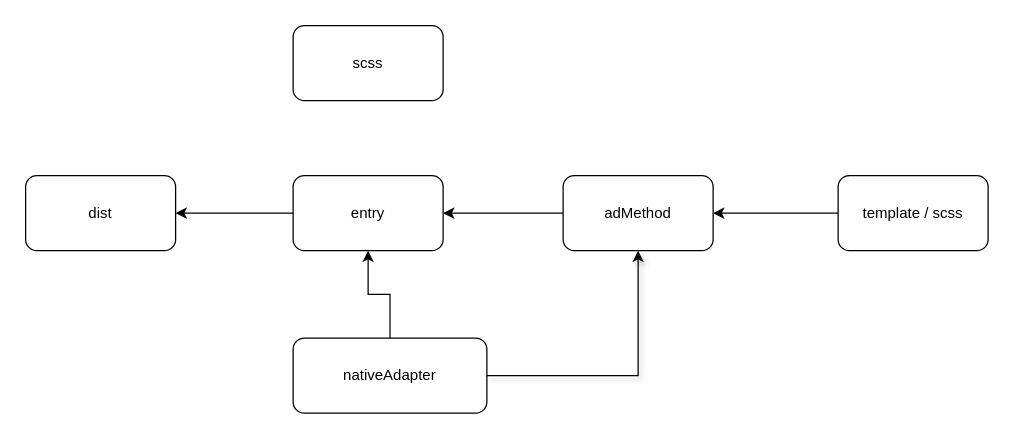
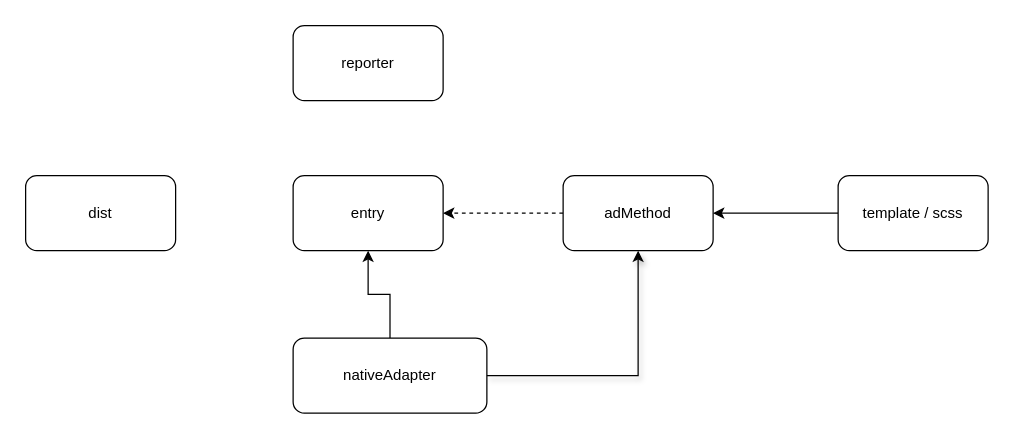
node "scss": label "scss" -> "reporter"
edge "entry" -> "dist": removed
edge "adMethod" -> "entry": style solid -> dashed
